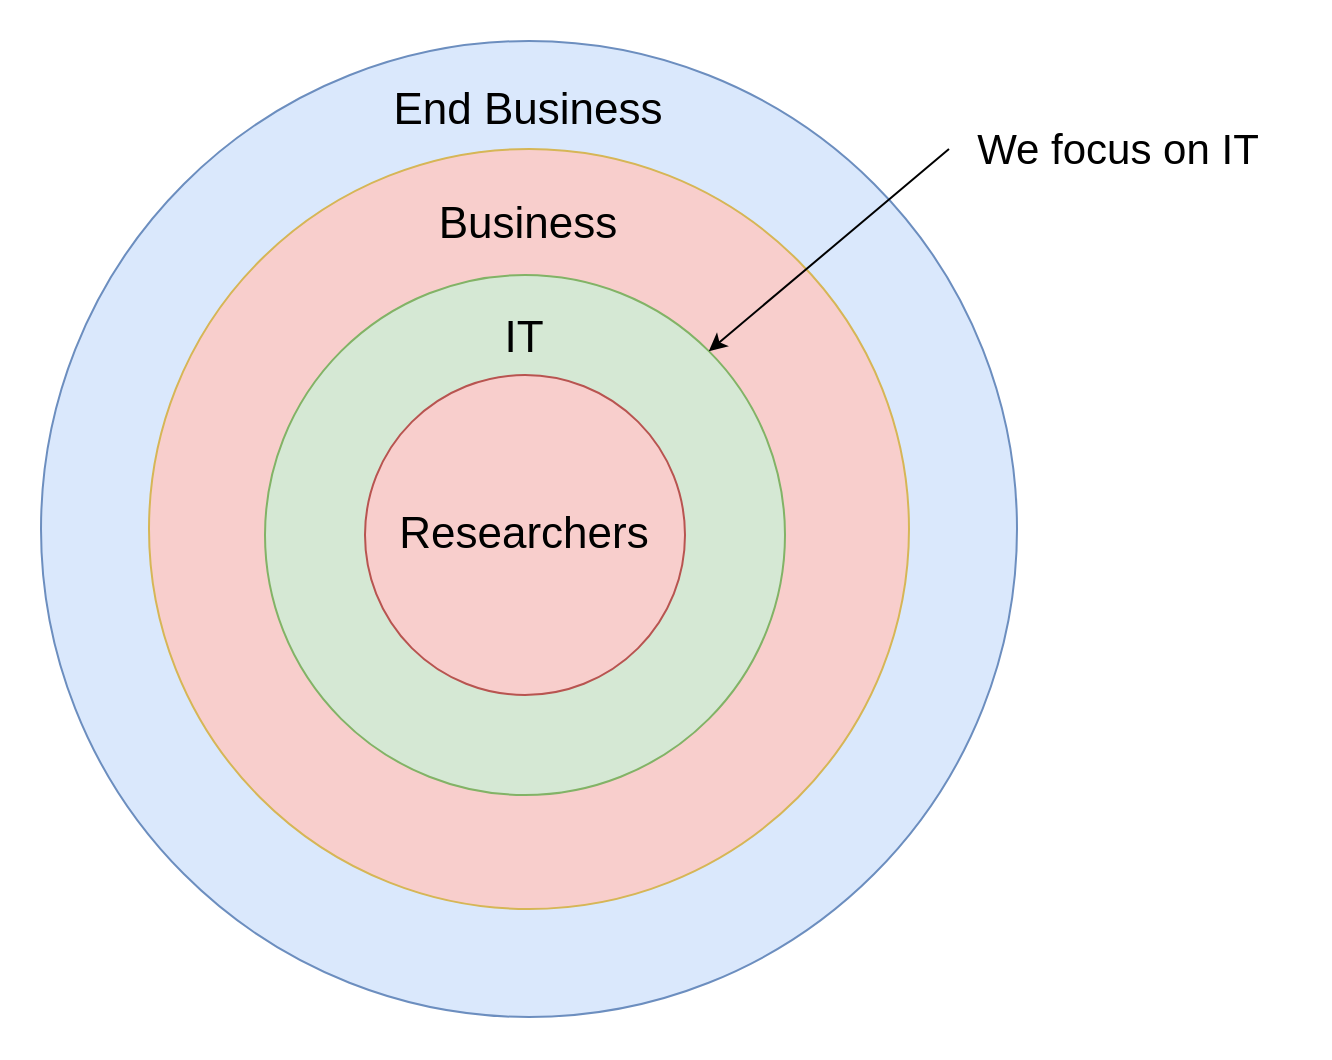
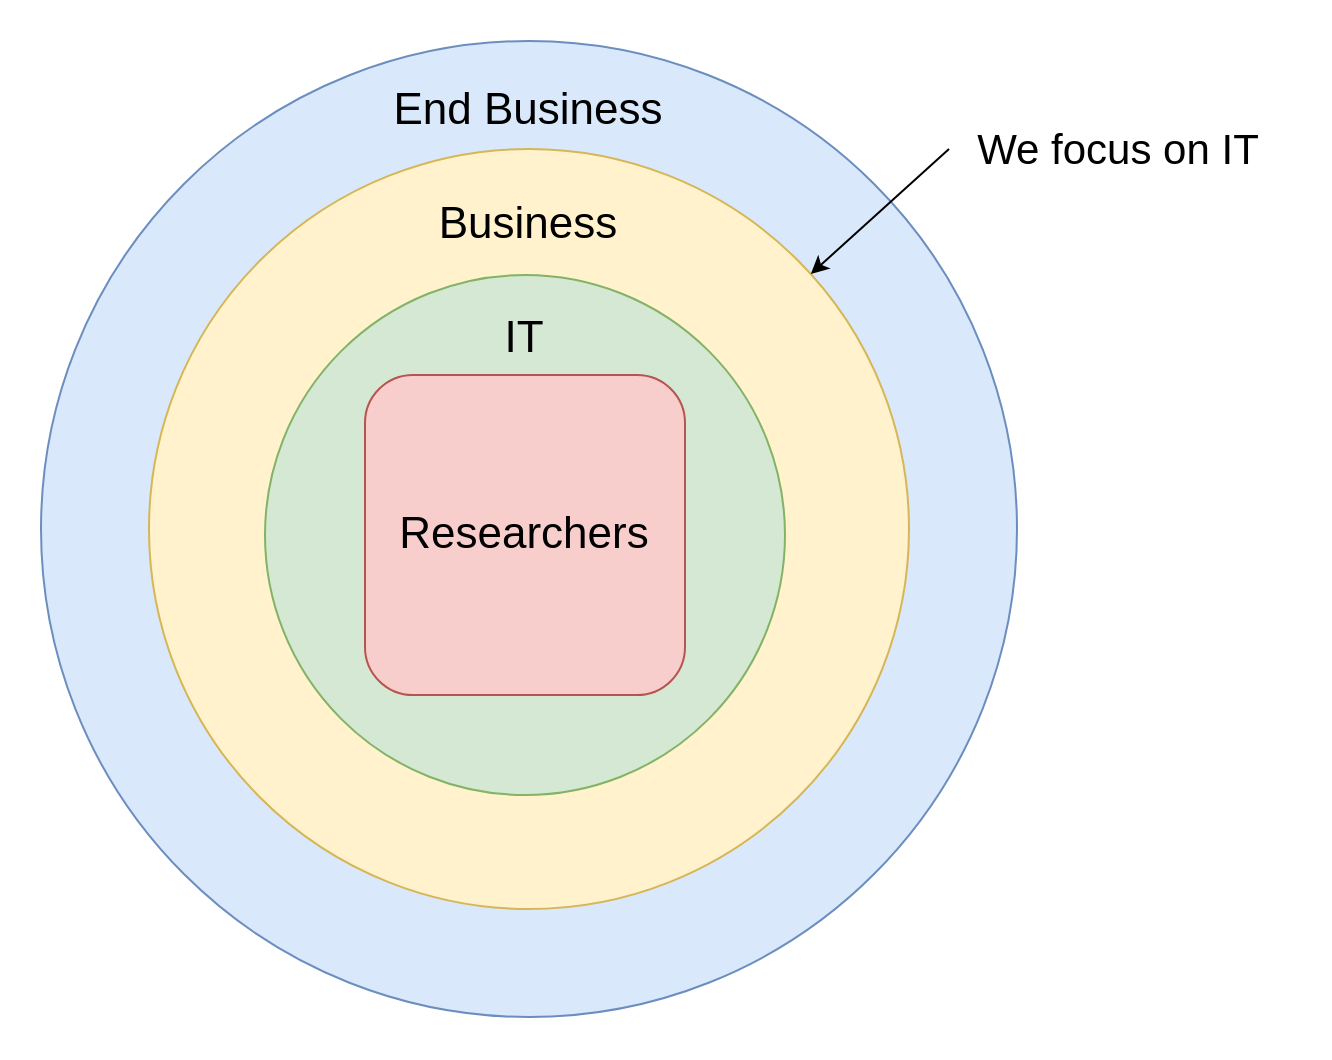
node "Business": fillcolor #f8cecc -> #fff2cc
edge "We focus on IT" -> "IT": now "We focus on IT" -> "Business"
node "Researchers": shape ellipse -> rounded rectangle
